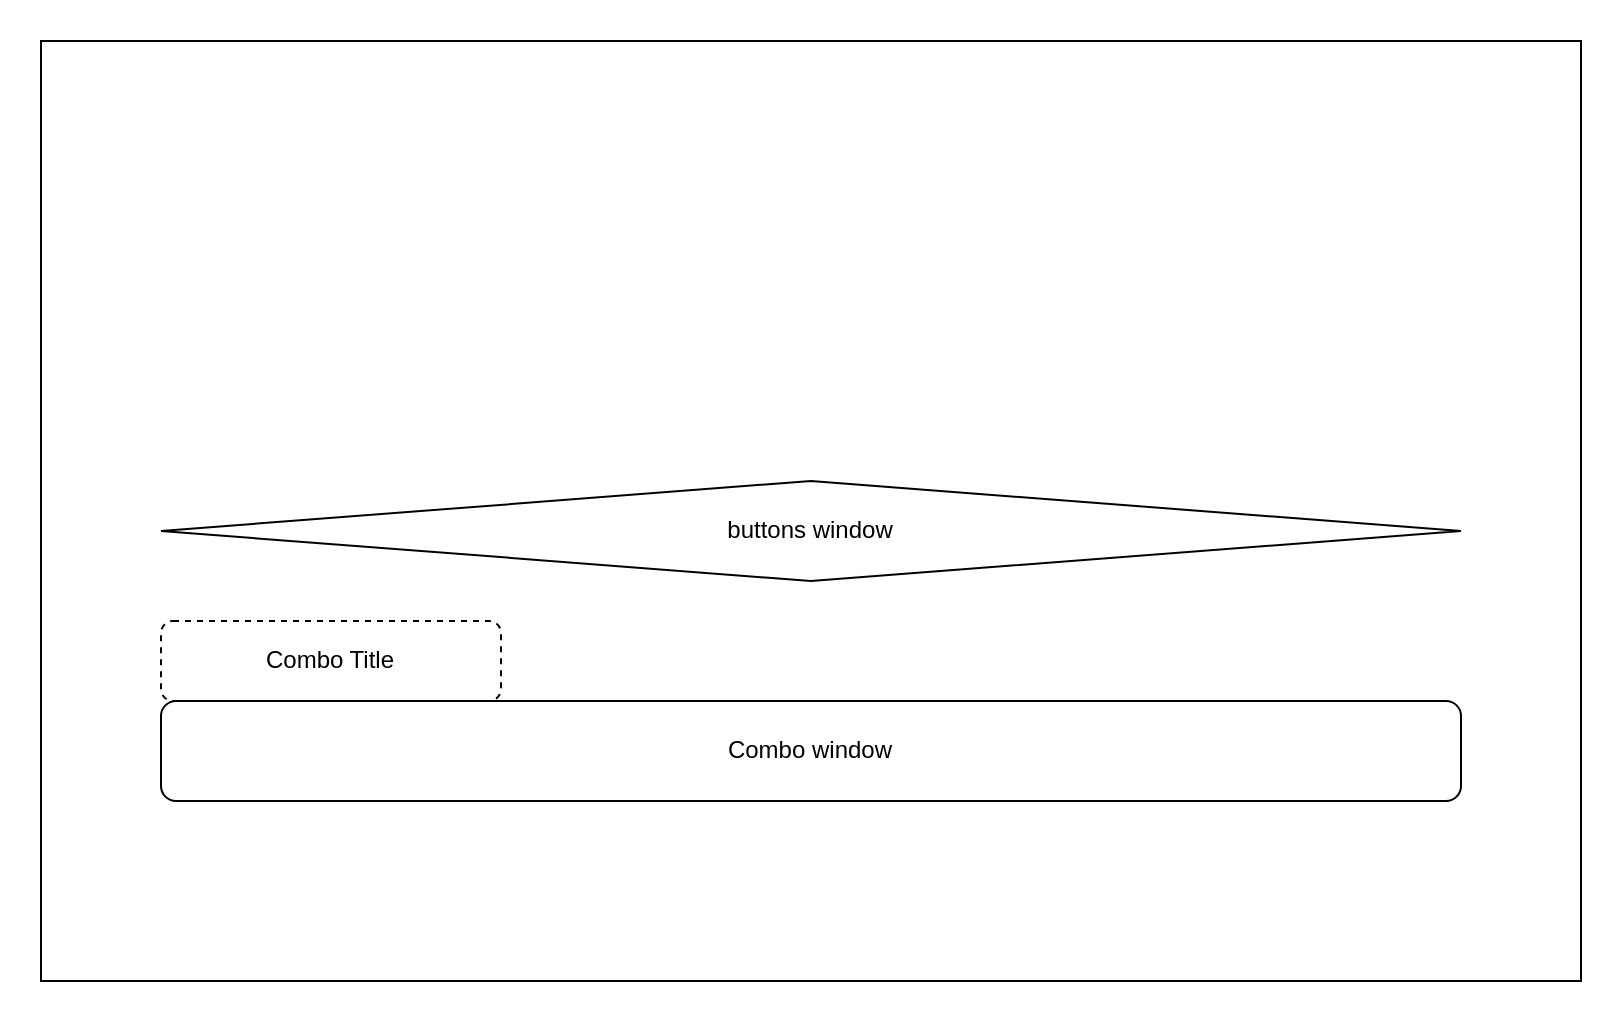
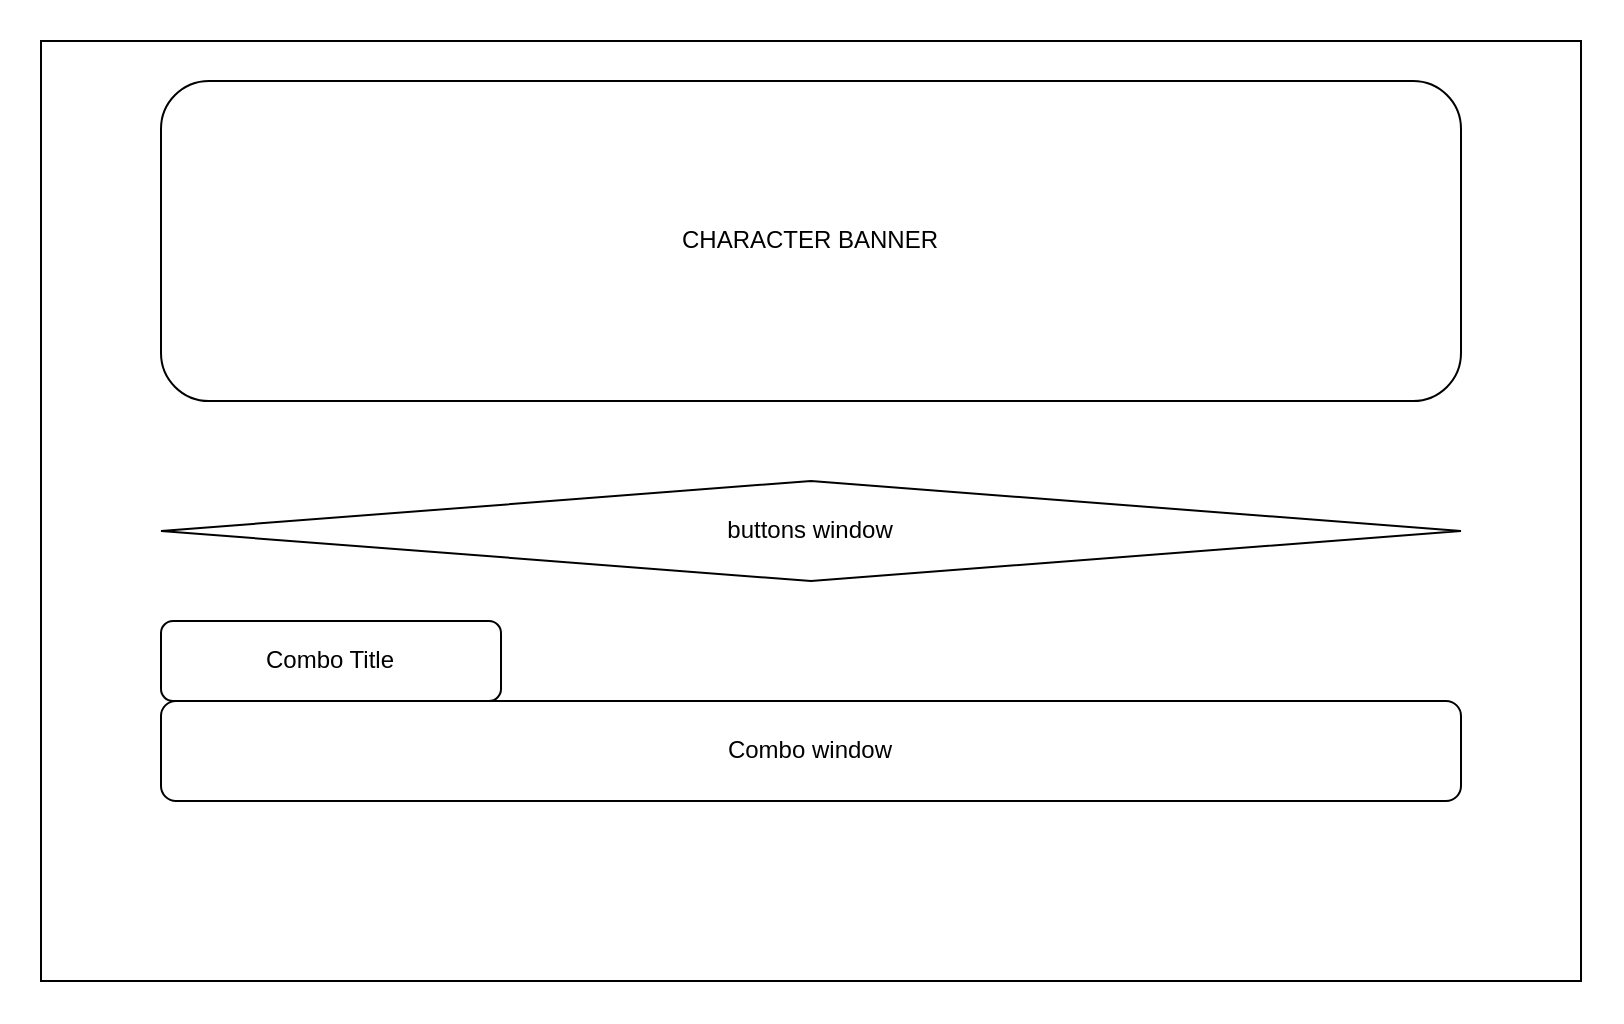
node "CHARACTER BANNER": added
node "Combo Title": style dashed -> solid
